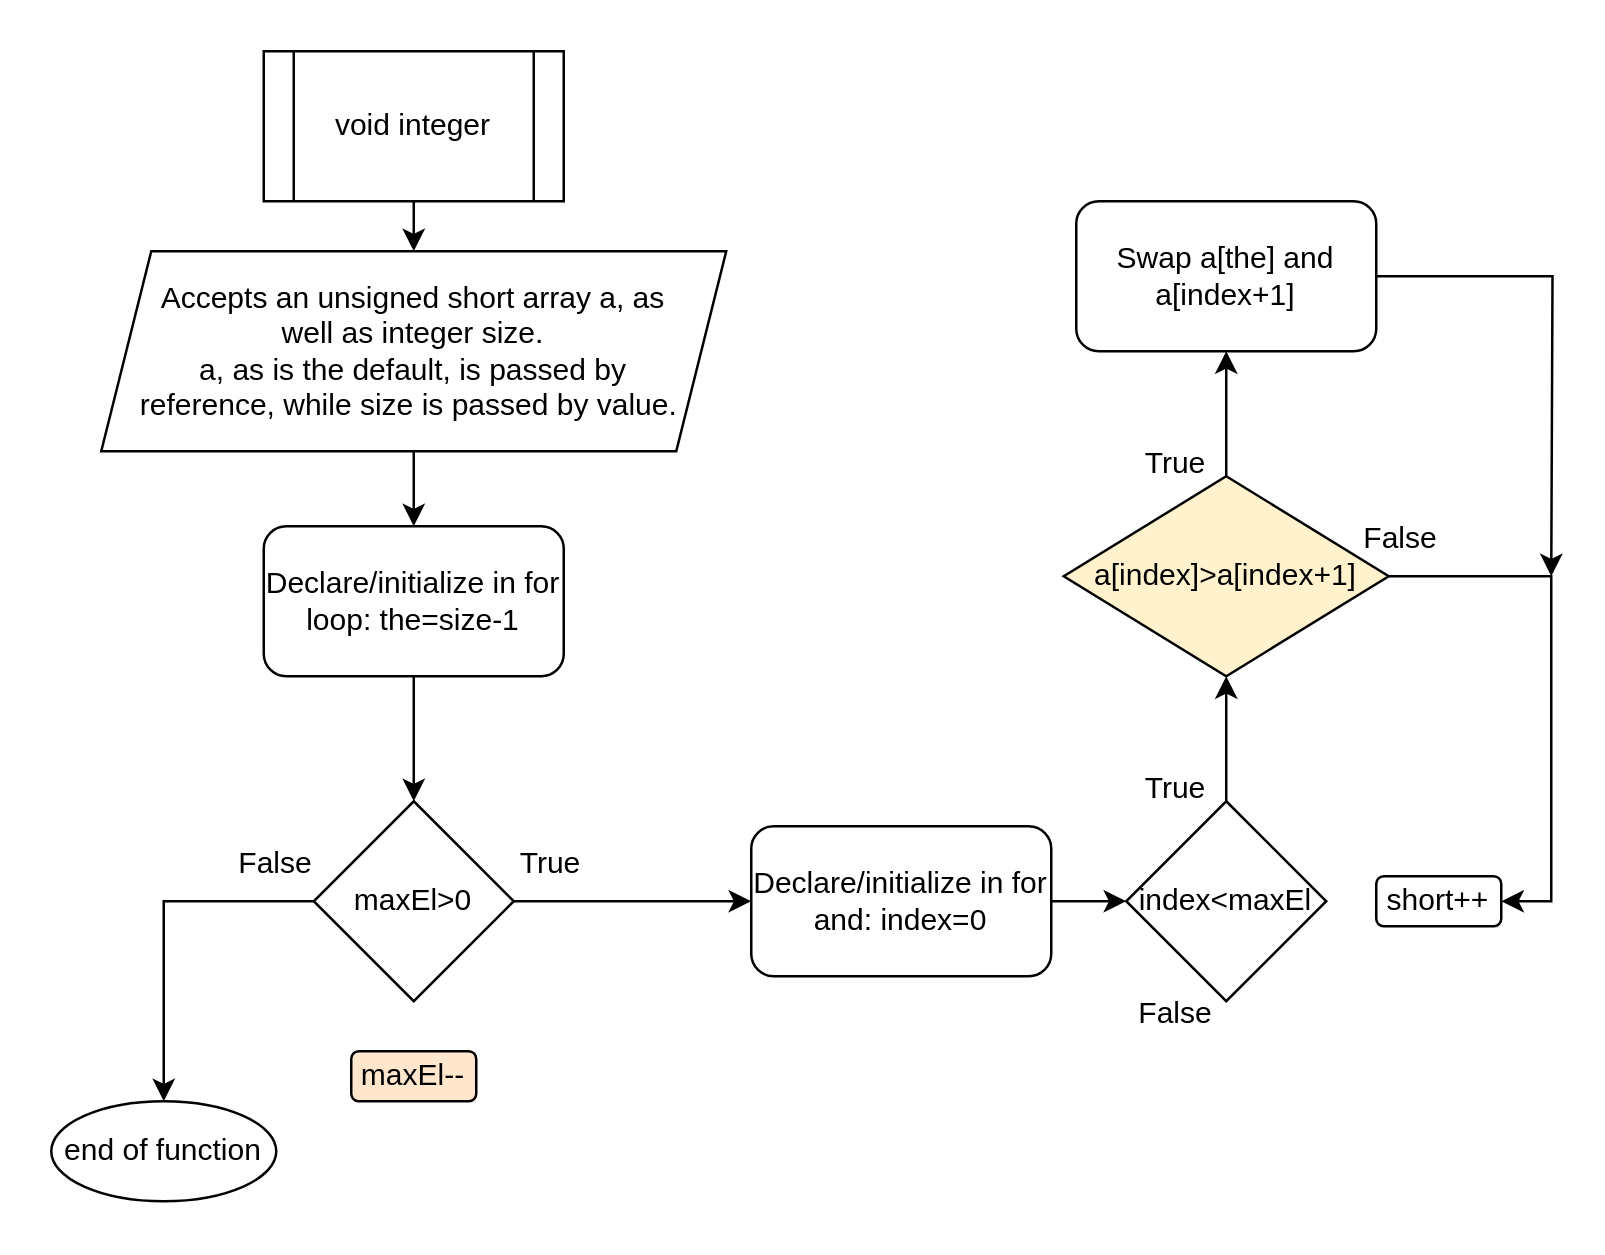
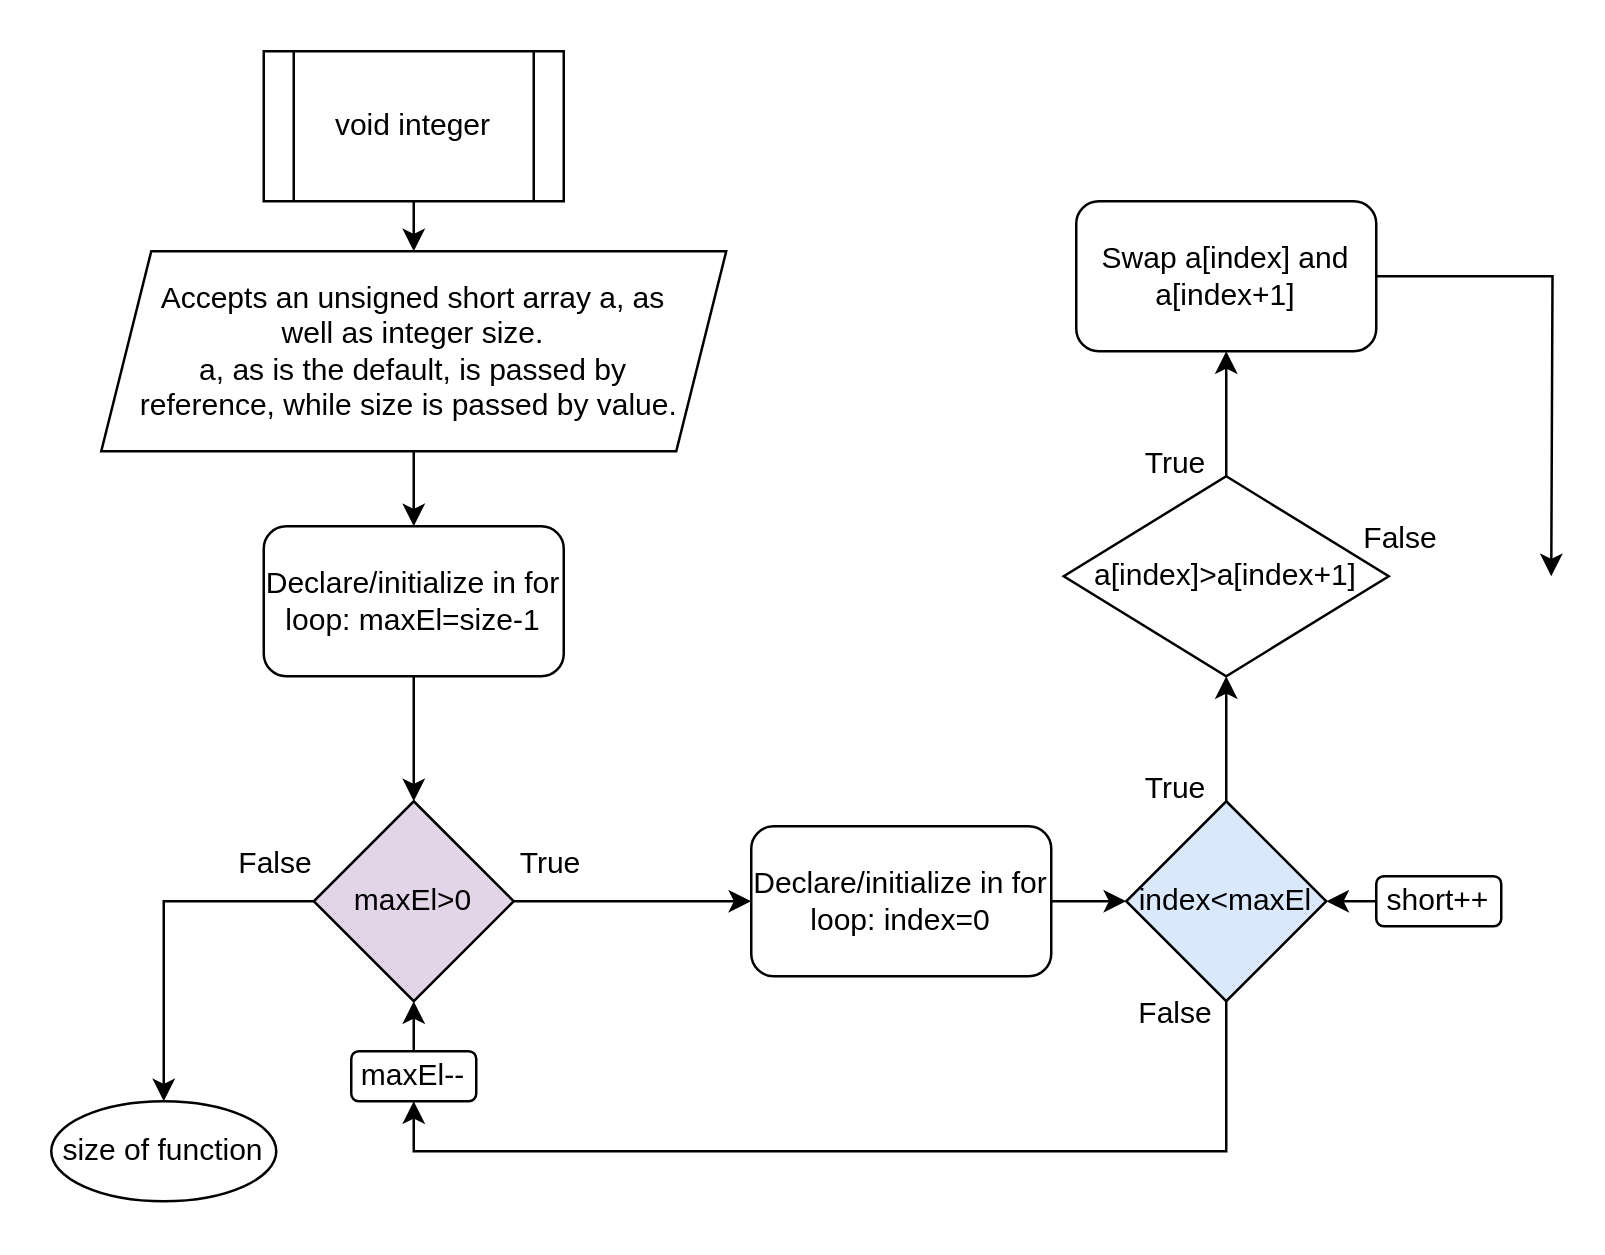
node "Swap a[the] and a[index+1]": label "Swap a[the] and a[index+1]" -> "Swap a[index] and a[index+1]"
node "a[index]>a[index+1]": fillcolor #fff2cc -> #ffffff
node "Declare/initialize in for loop: the=size-1": label "Declare/initialize in for loop: the=size-1" -> "Declare/initialize in for loop: maxEl=size-1"
edge "a[index]>a[index+1]" -> "short++": removed
node "maxEl>0": fillcolor #ffffff -> #e1d5e7
node "Declare/initialize in for and: index=0": label "Declare/initialize in for and: index=0" -> "Declare/initialize in for loop: index=0"
node "index<maxEl": fillcolor #ffffff -> #dae8fc
edge "short++" -> "index<maxEl": added
edge "maxEl--" -> "maxEl>0": added
node "maxEl--": fillcolor #ffe6cc -> #ffffff
node "end of function": label "end of function" -> "size of function"
edge "index<maxEl" -> "maxEl--": added
